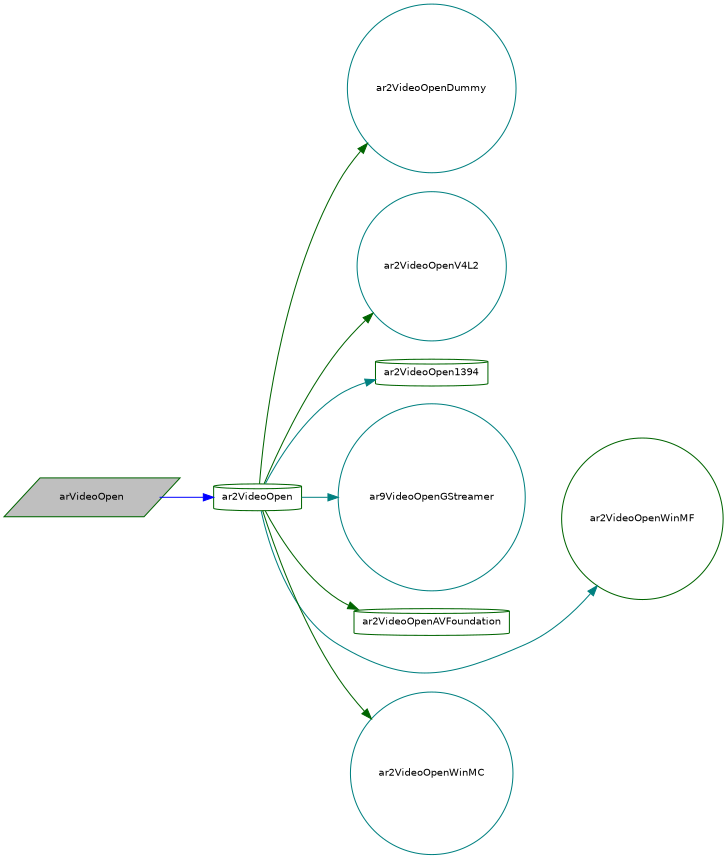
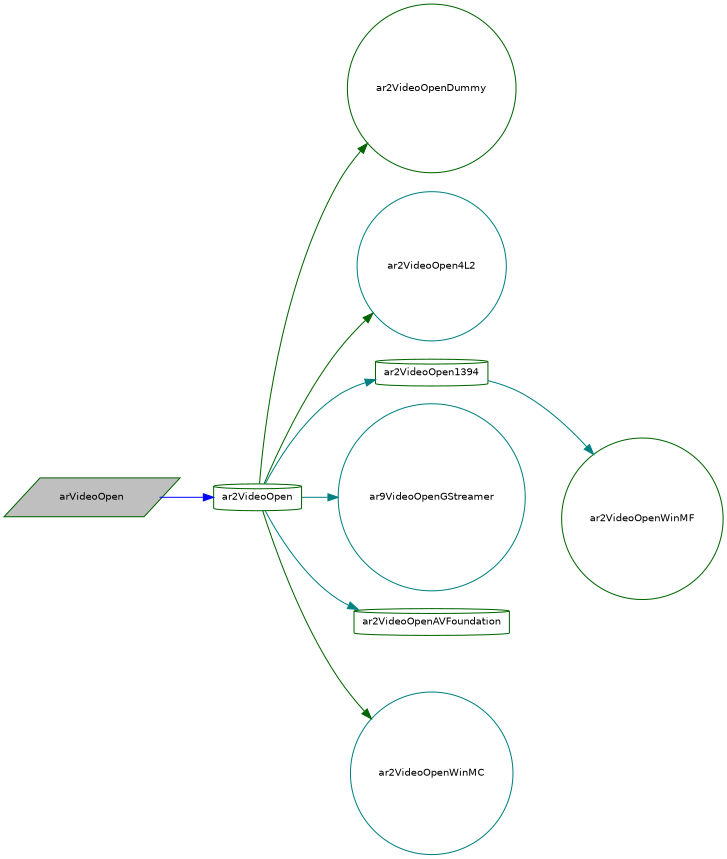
node "ar2VideoOpenDummy": color teal -> darkgreen
node "ar2VideoOpenV4L2": label "ar2VideoOpenV4L2" -> "ar2VideoOpen4L2"
edge "ar2VideoOpen" -> "ar2VideoOpenAVFoundation": color darkgreen -> teal
edge "ar2VideoOpen" -> "ar2VideoOpenWinMF": now "ar2VideoOpen1394" -> "ar2VideoOpenWinMF"
